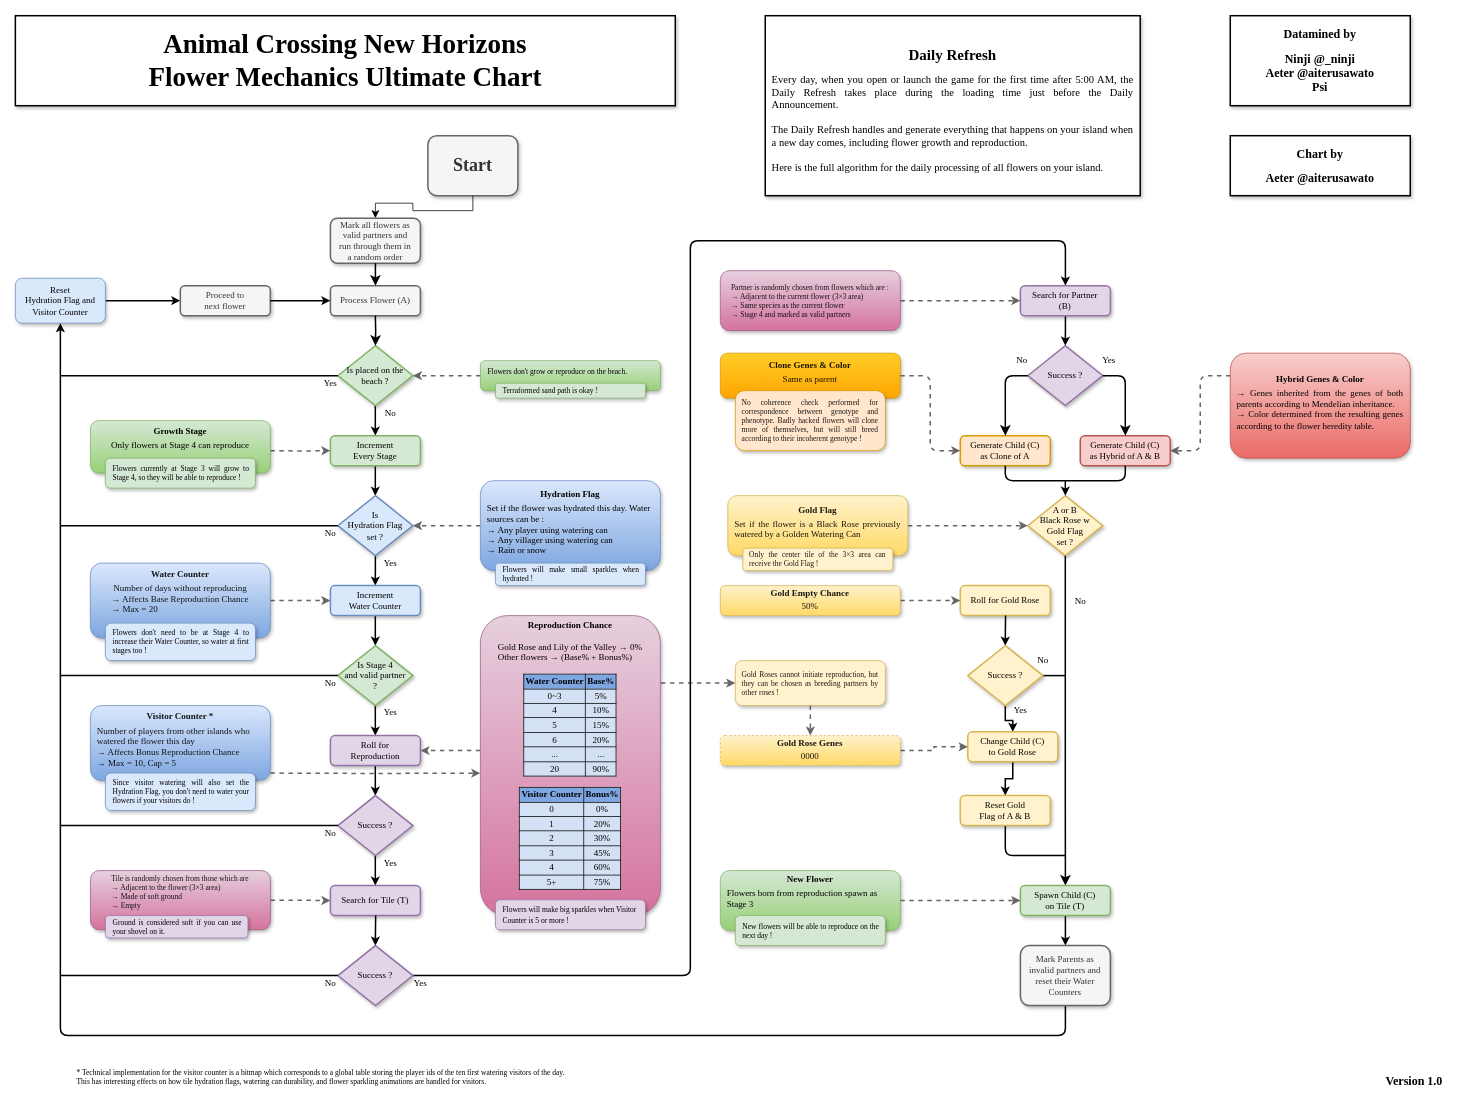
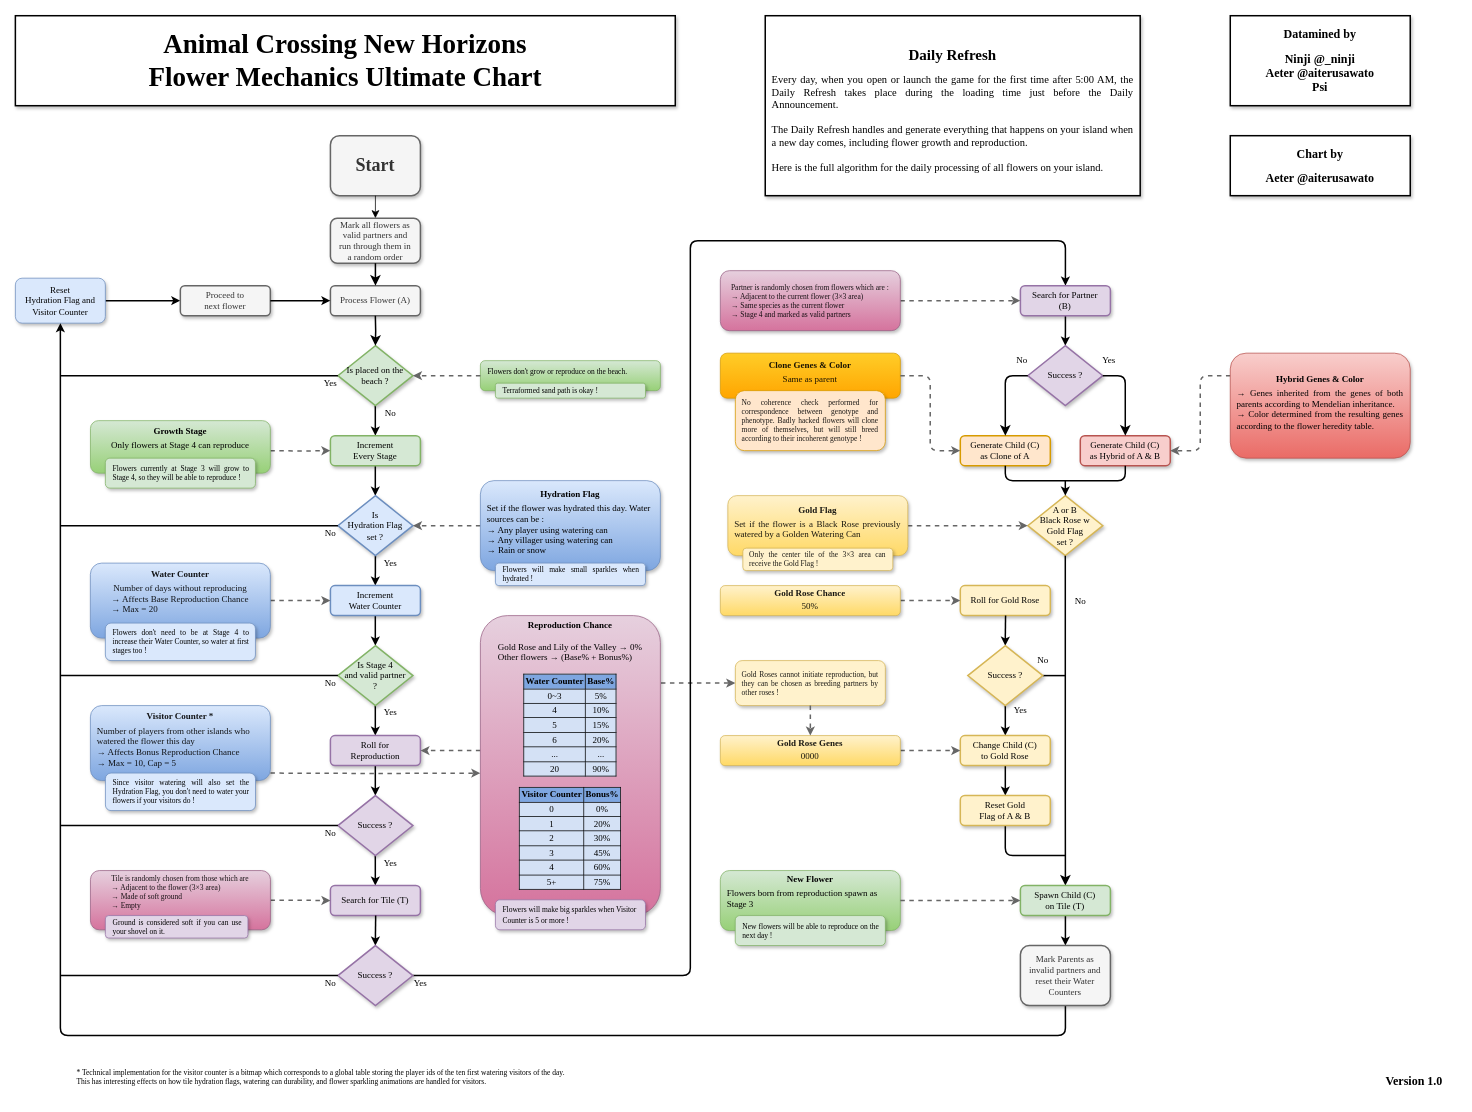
node "Start": moved (473, 165) -> (375, 165)
node "Gold Empty Chance 50%": label "Gold Empty Chance 50%" -> "Gold Rose Chance 50%"
node "Change Child (C) to Gold Rose": moved (1013, 747) -> (1005, 750)
node "Gold Rose Genes 0000": style dashed -> solid
